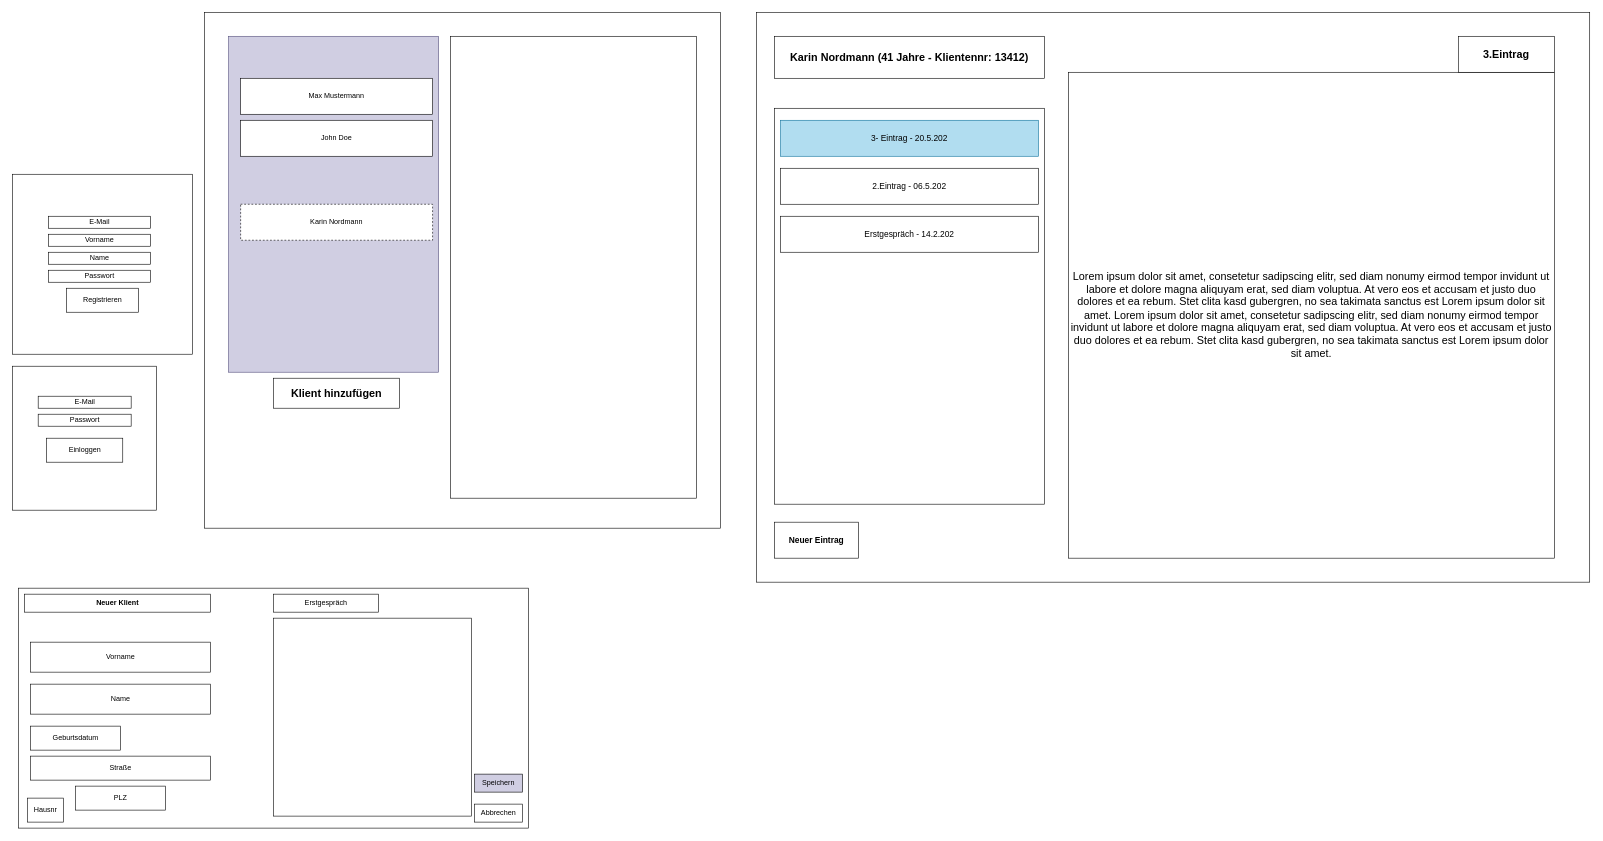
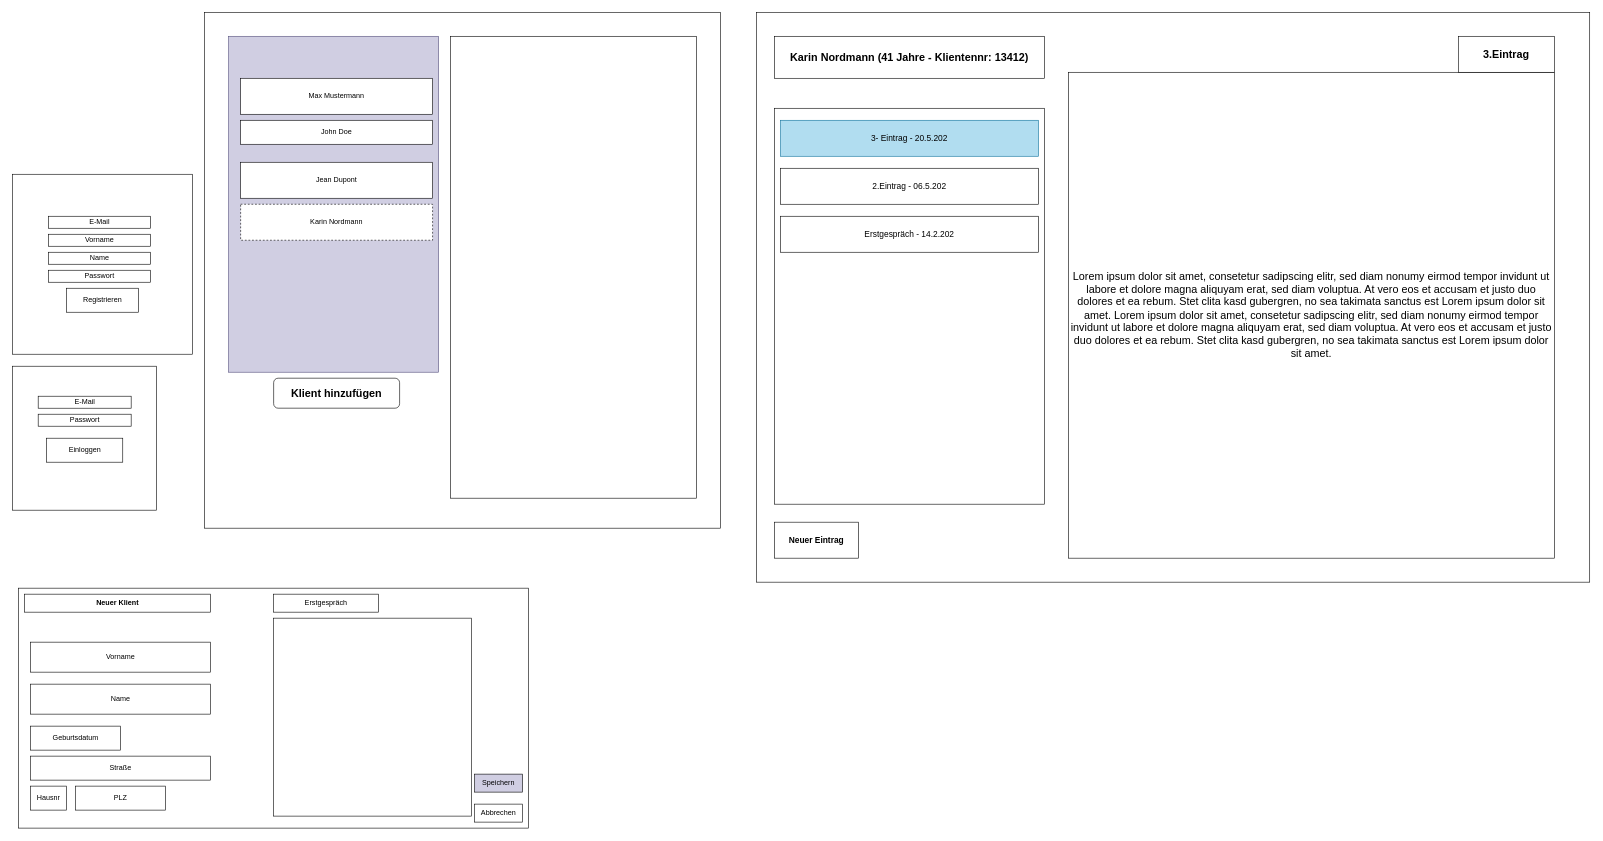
node "John Doe": size 192x36 -> 192x24
node "Jean Dupont": added
node "Klient hinzufügen": shape rectangle -> rounded rectangle
node "Hausnr": moved (45, 810) -> (48, 798)
